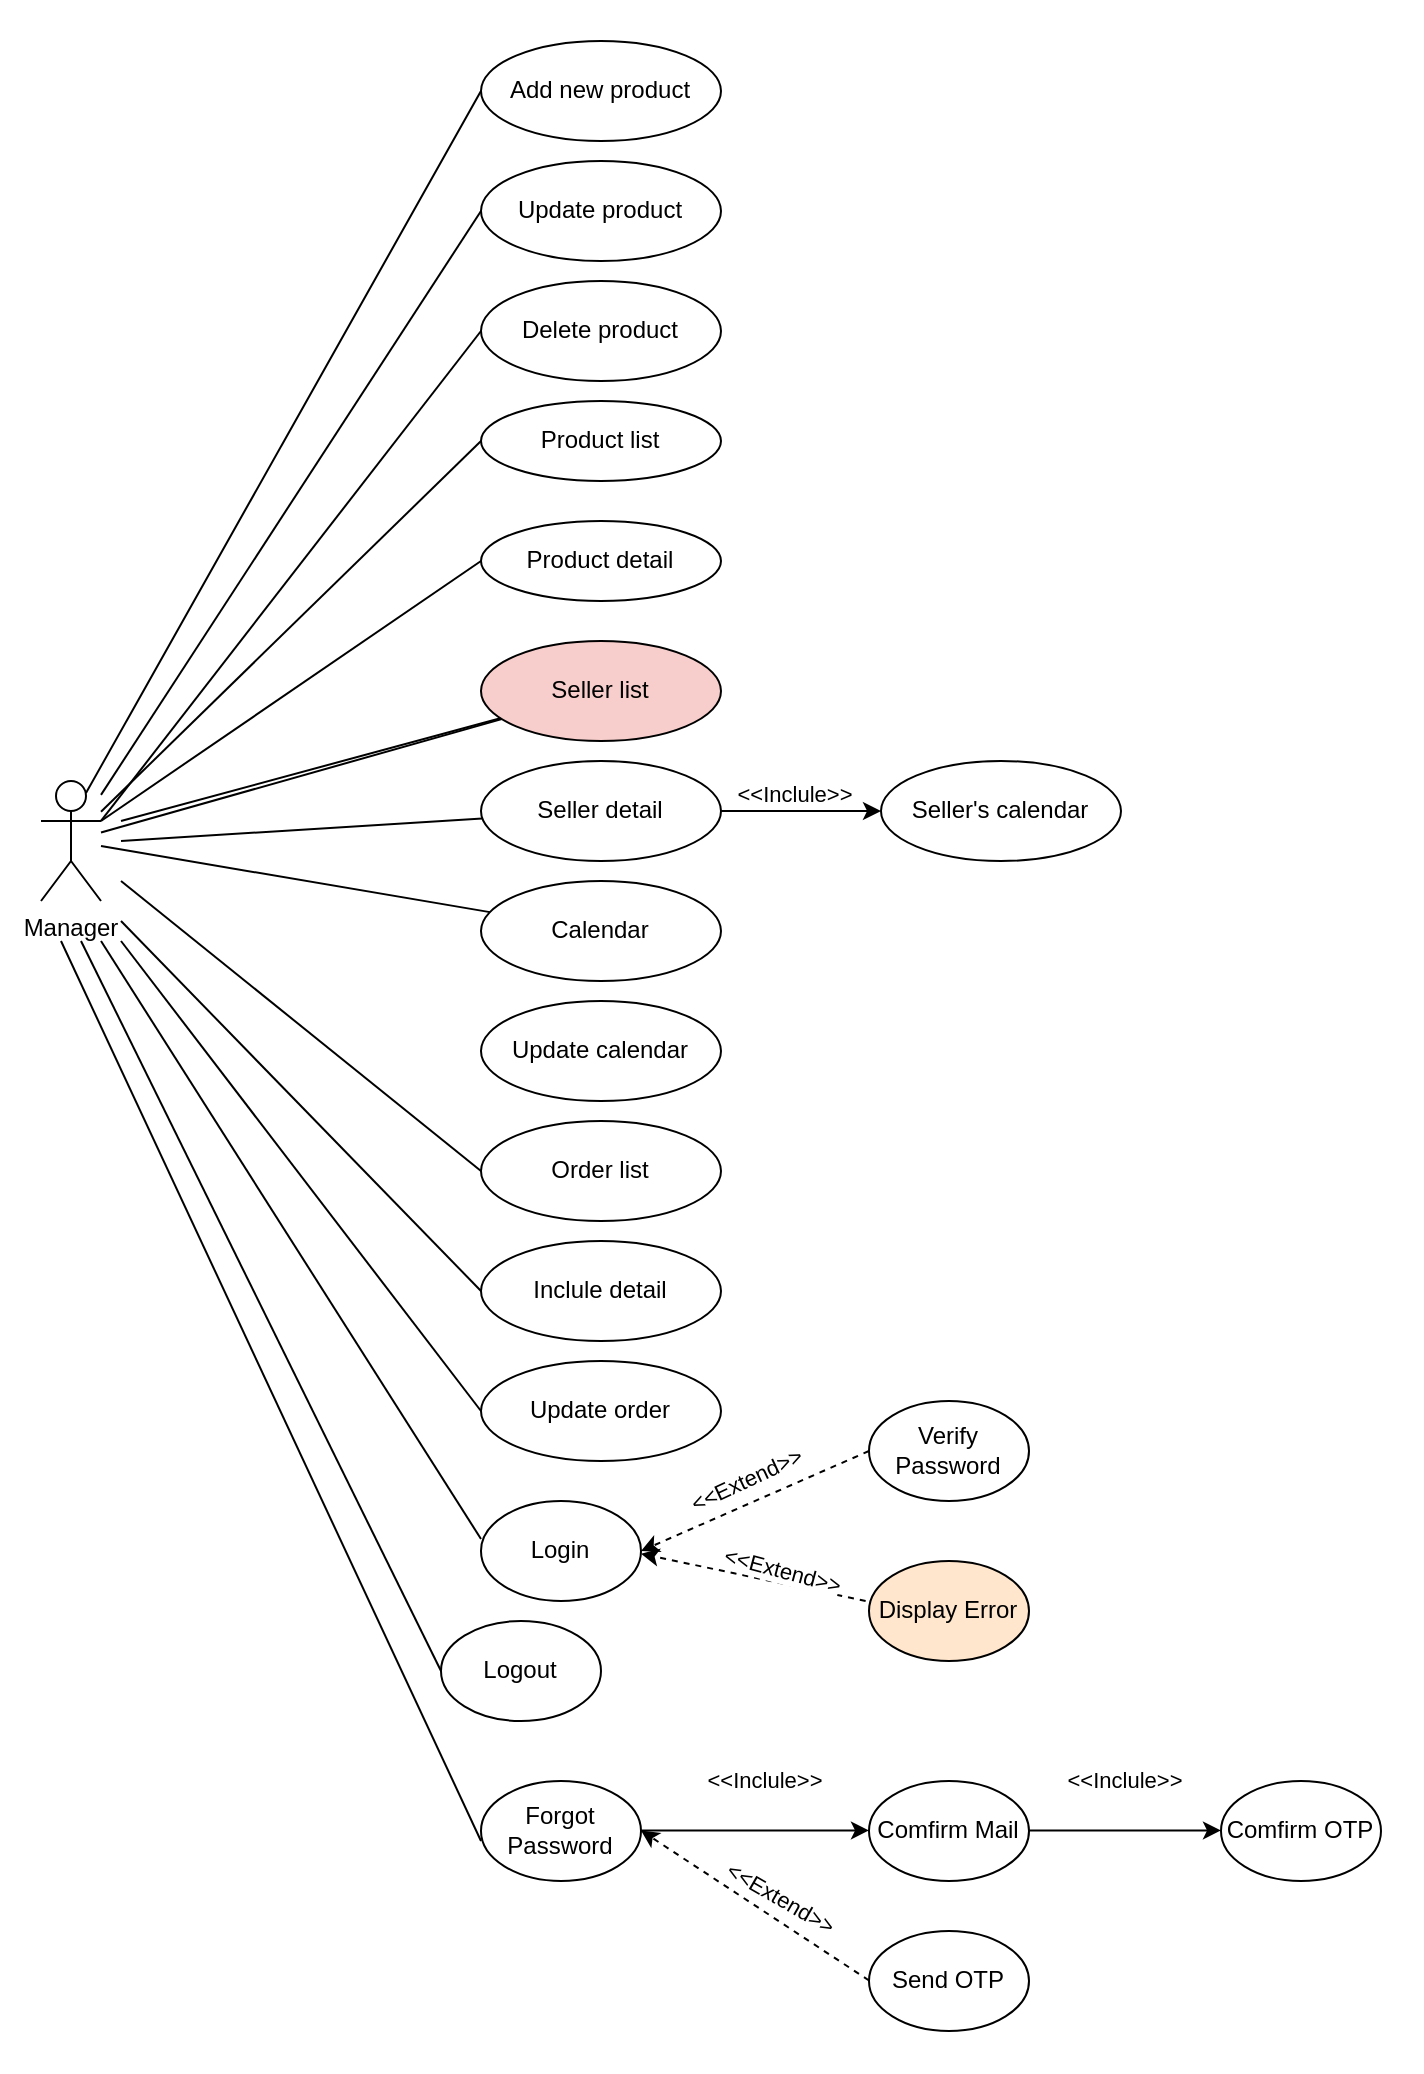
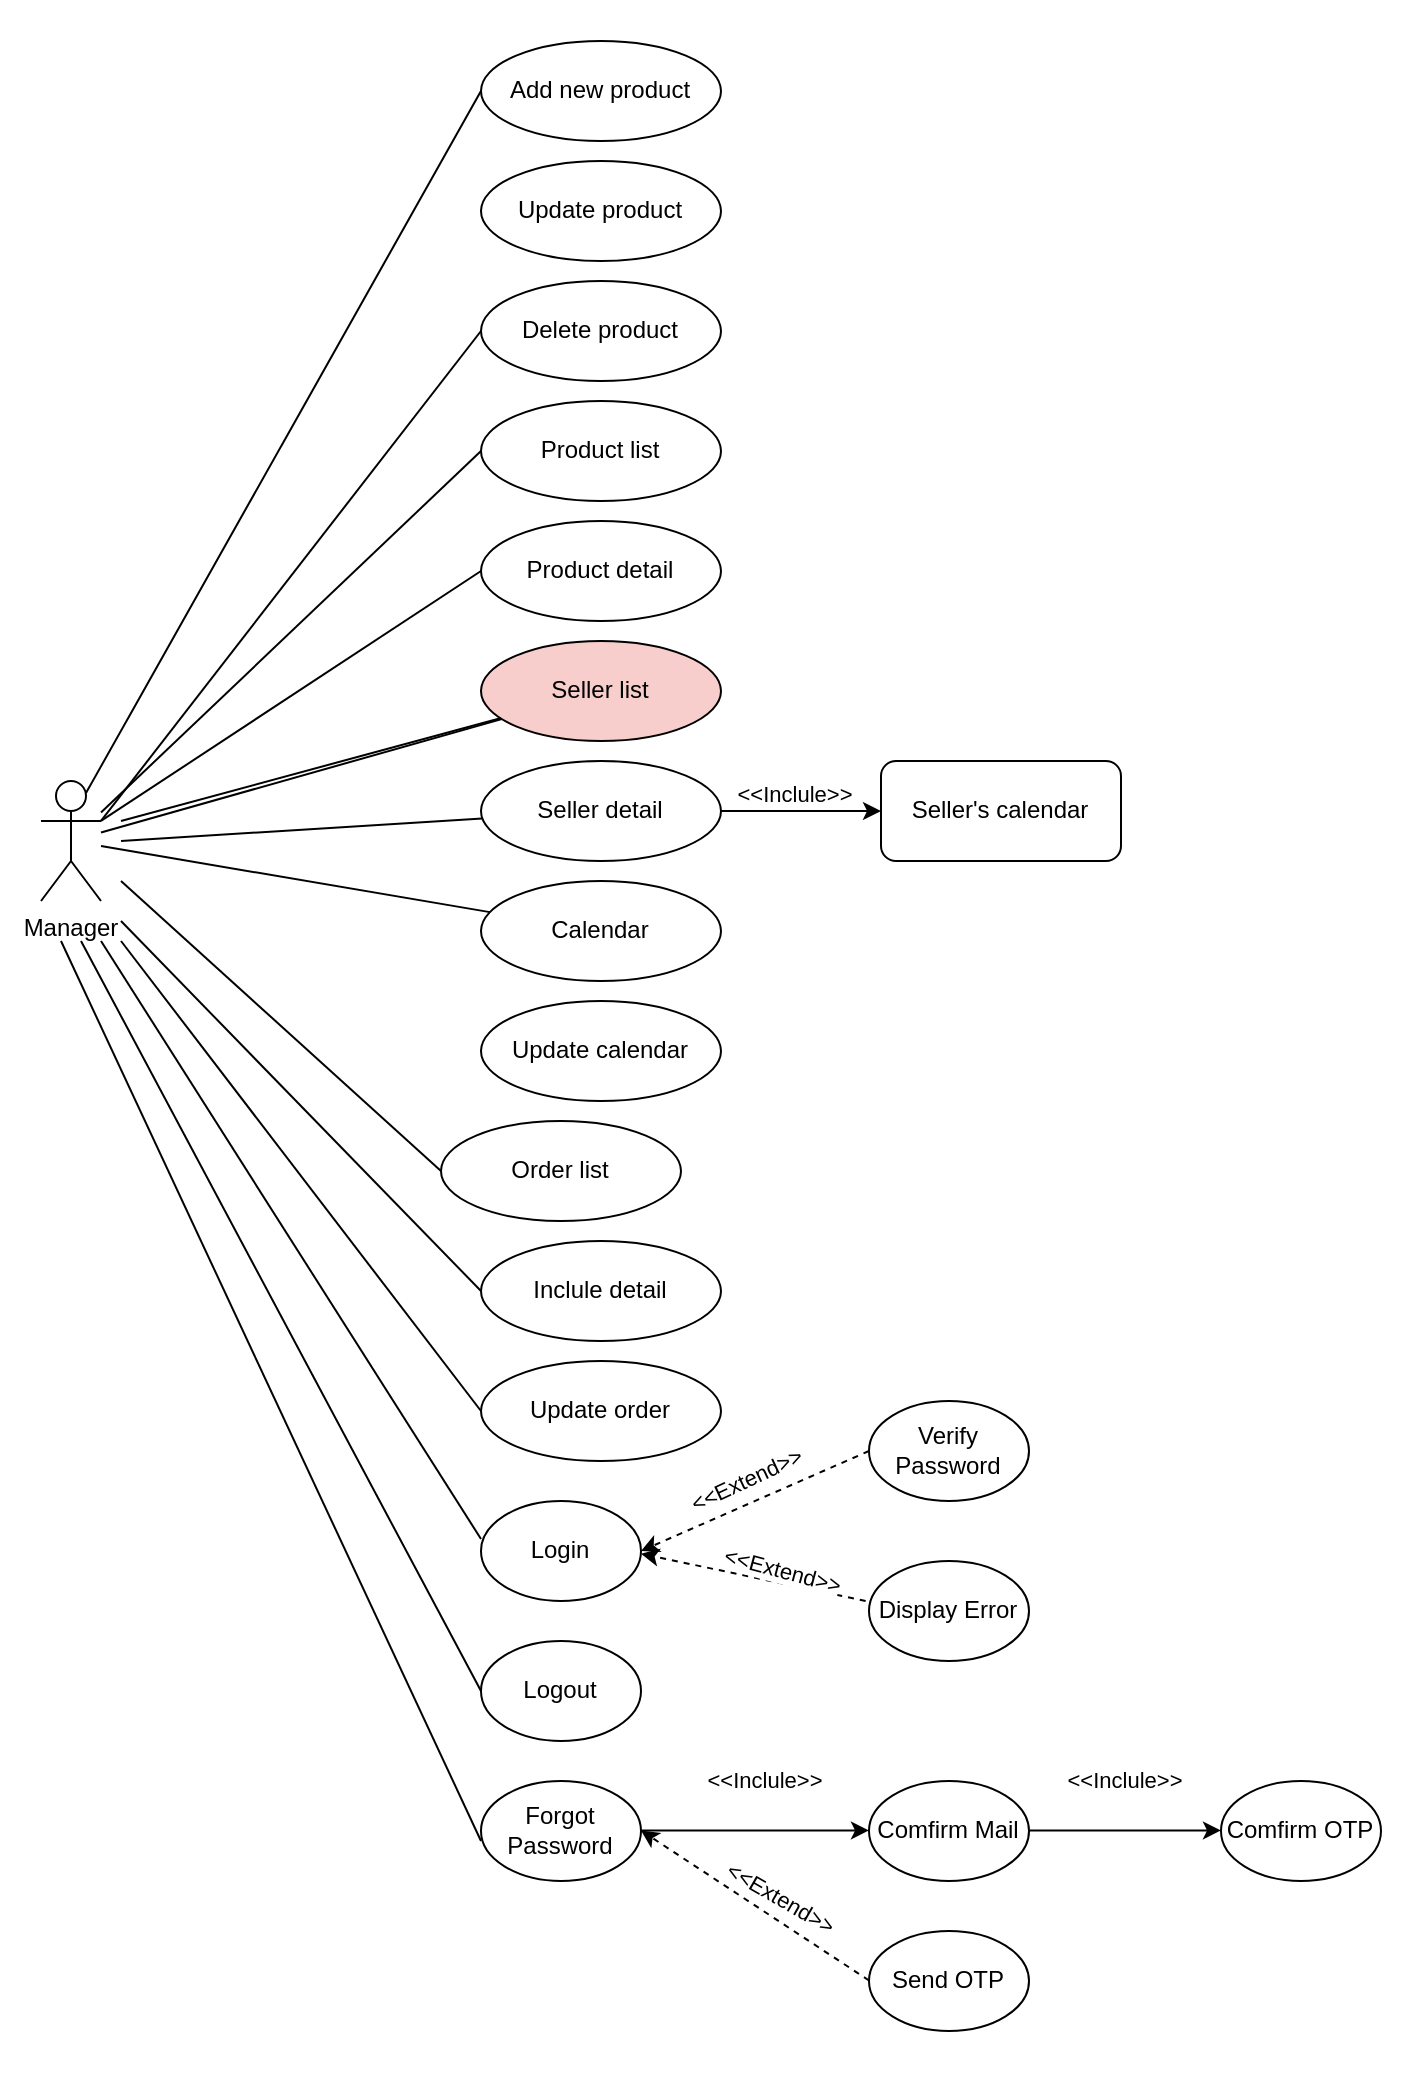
node "Product list": size 240x80 -> 240x100
edge "Update product" -- "Manager": removed
node "Product detail": size 240x80 -> 240x100
node "Seller's calendar": shape ellipse -> rounded rectangle
node "Order list": moved (601, 1171) -> (561, 1171)
node "Display Error": fillcolor #ffe6cc -> #ffffff
node "Logout": moved (521, 1671) -> (561, 1691)
